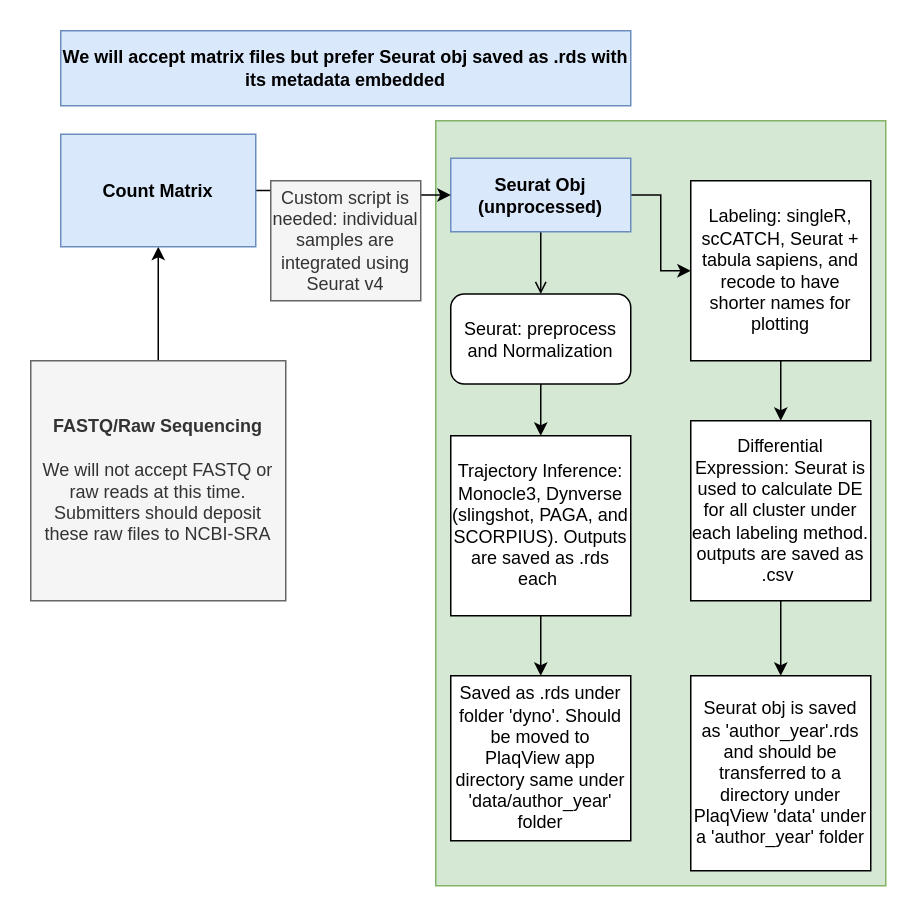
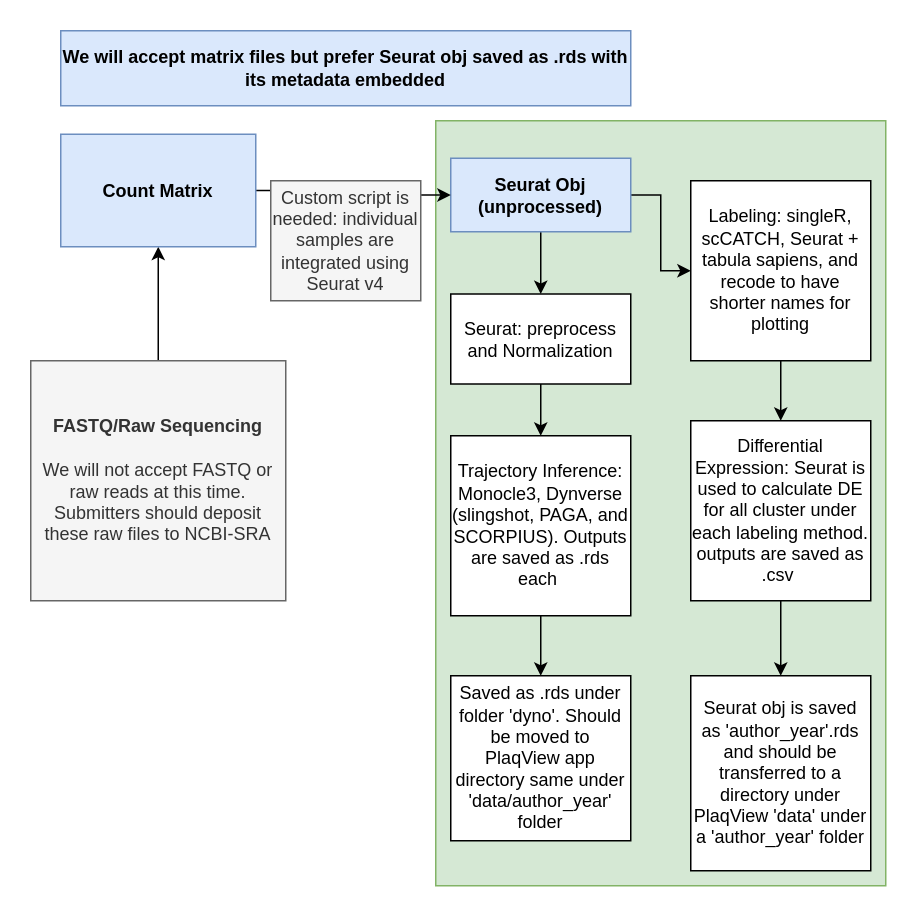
edge "Seurat Obj (unprocessed)" -> "Seurat: preprocess and Normalization": arrowhead open -> classic
node "Seurat: preprocess and Normalization": shape rounded rectangle -> rectangle
